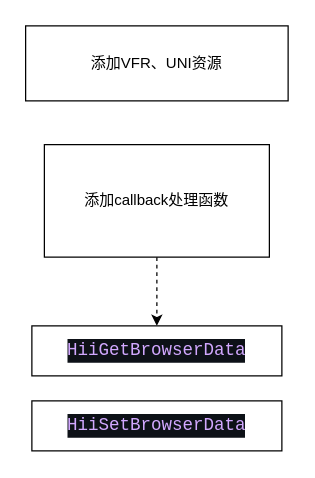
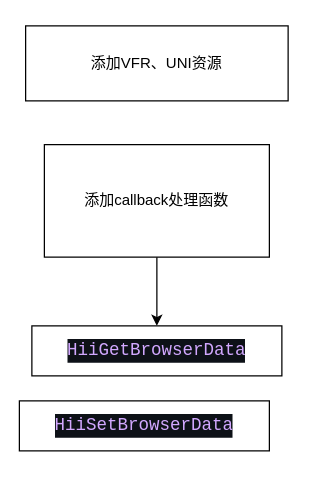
edge "添加callback处理函数" -> "HiiGetBrowserData": style dashed -> solid
node "HiiSetBrowserData": moved (157, 426) -> (144, 426)
